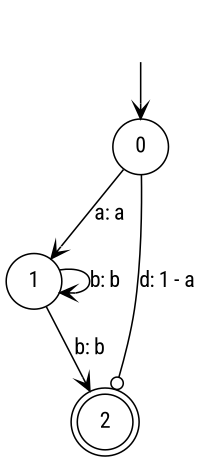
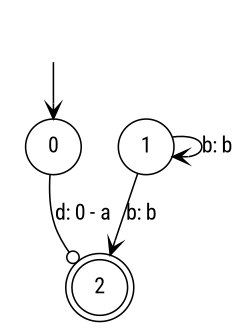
edge "0" -> "1": removed, label "a: a"
edge "0" -> "2": label "d: 1 - a" -> "d: 0 - a"
